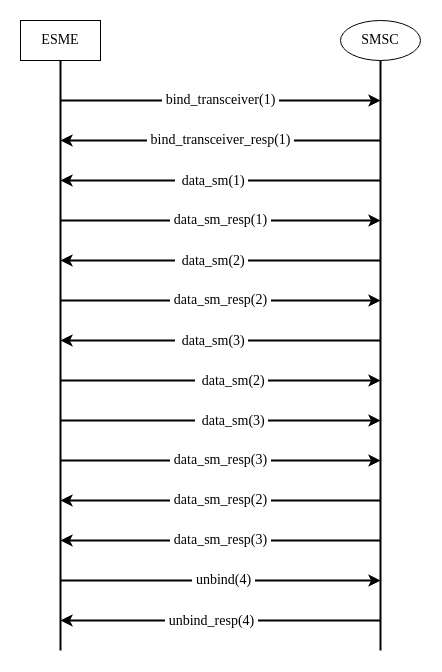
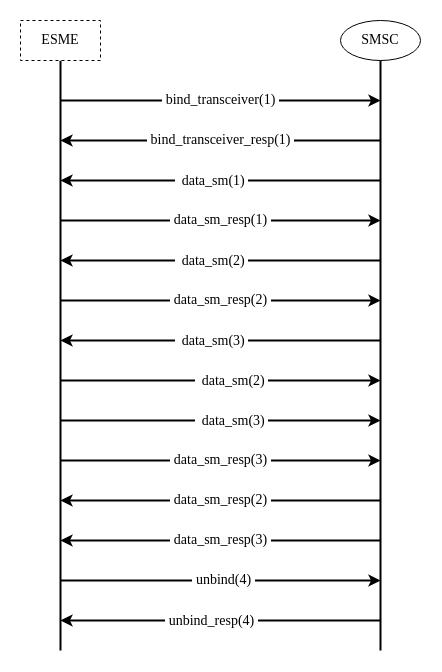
node "ESME": style solid -> dashed
